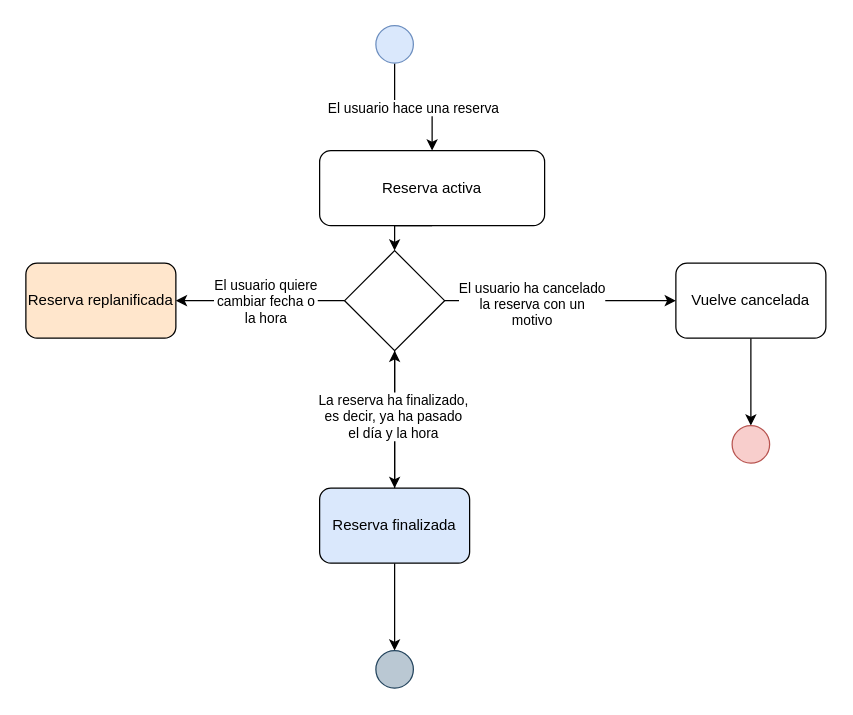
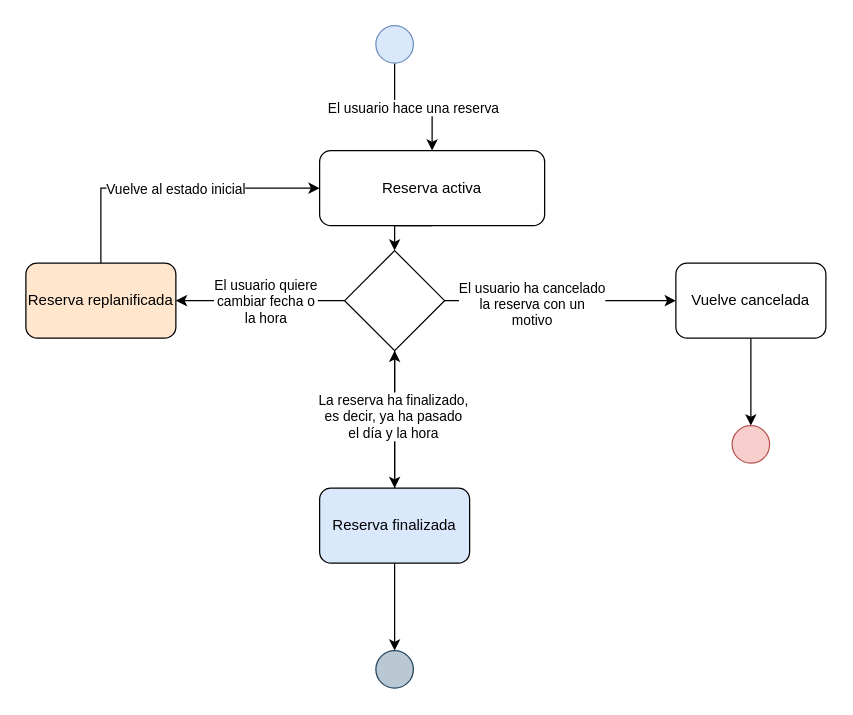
edge "Reserva replanificada" -> "Reserva activa": added, label "Vuelve al estado inicial"
